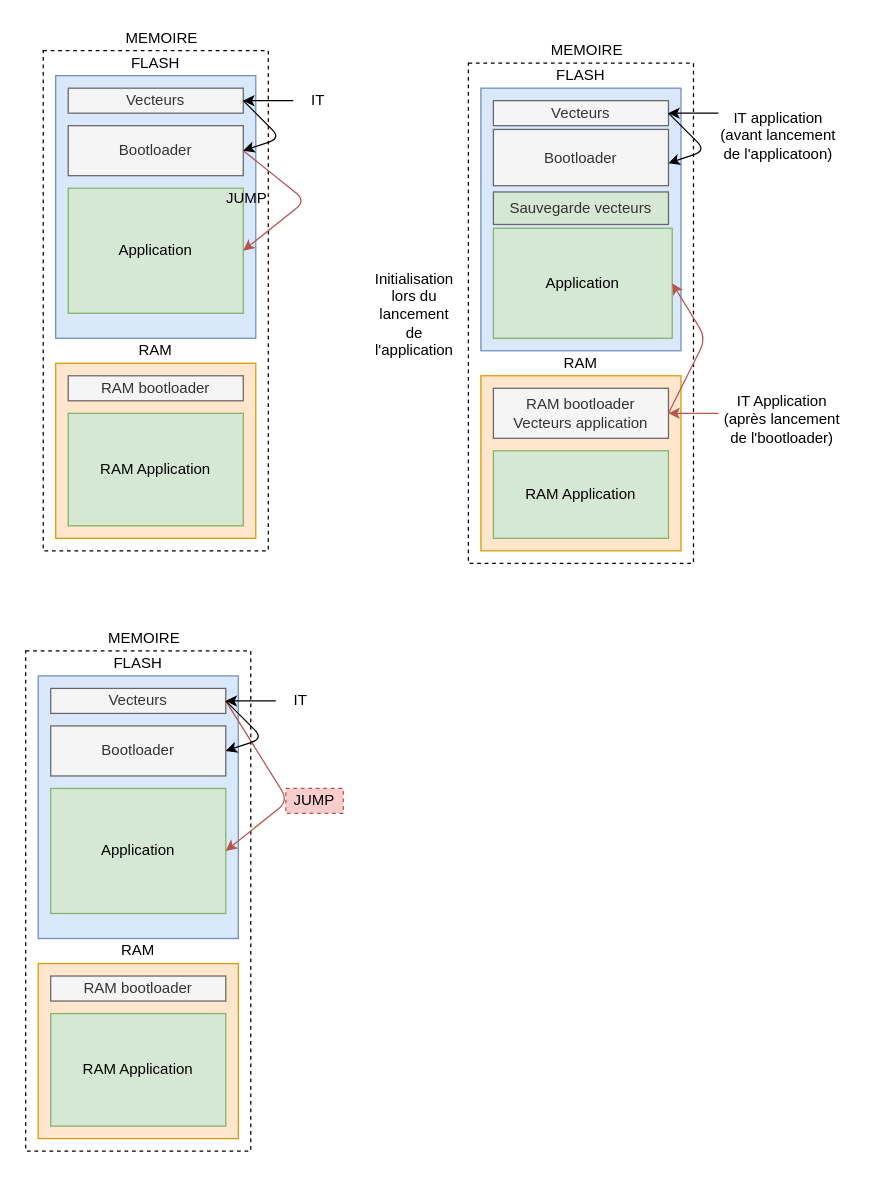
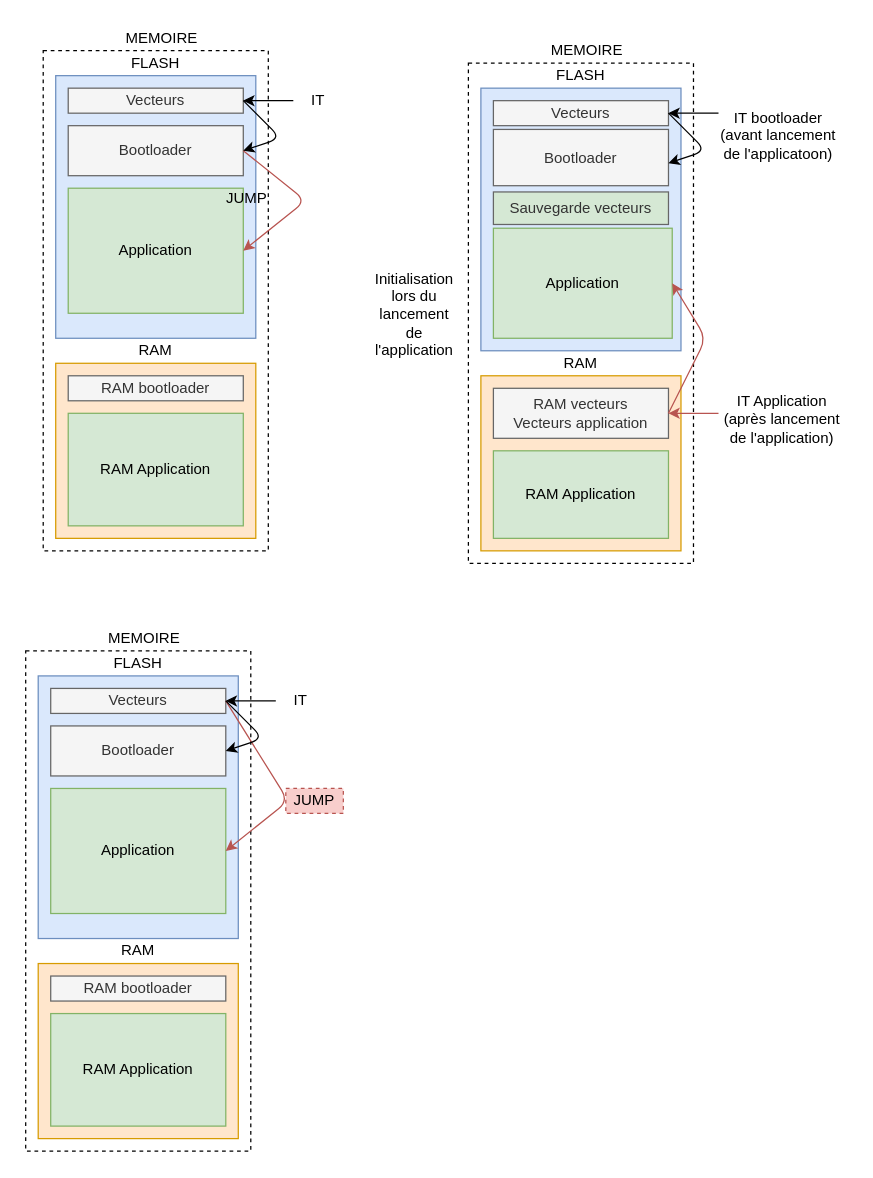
node "IT application (avant lancement de l'applicatoon)": label "IT application (avant lancement de l'applicatoon)" -> "IT bootloader (avant lancement de l'applicatoon)"
node "RAM bootloader Vecteurs application": label "RAM bootloader Vecteurs application" -> "RAM vecteurs Vecteurs application"
node "IT Application (après lancement de l'bootloader)": label "IT Application (après lancement de l'bootloader)" -> "IT Application (après lancement de l'application)"
